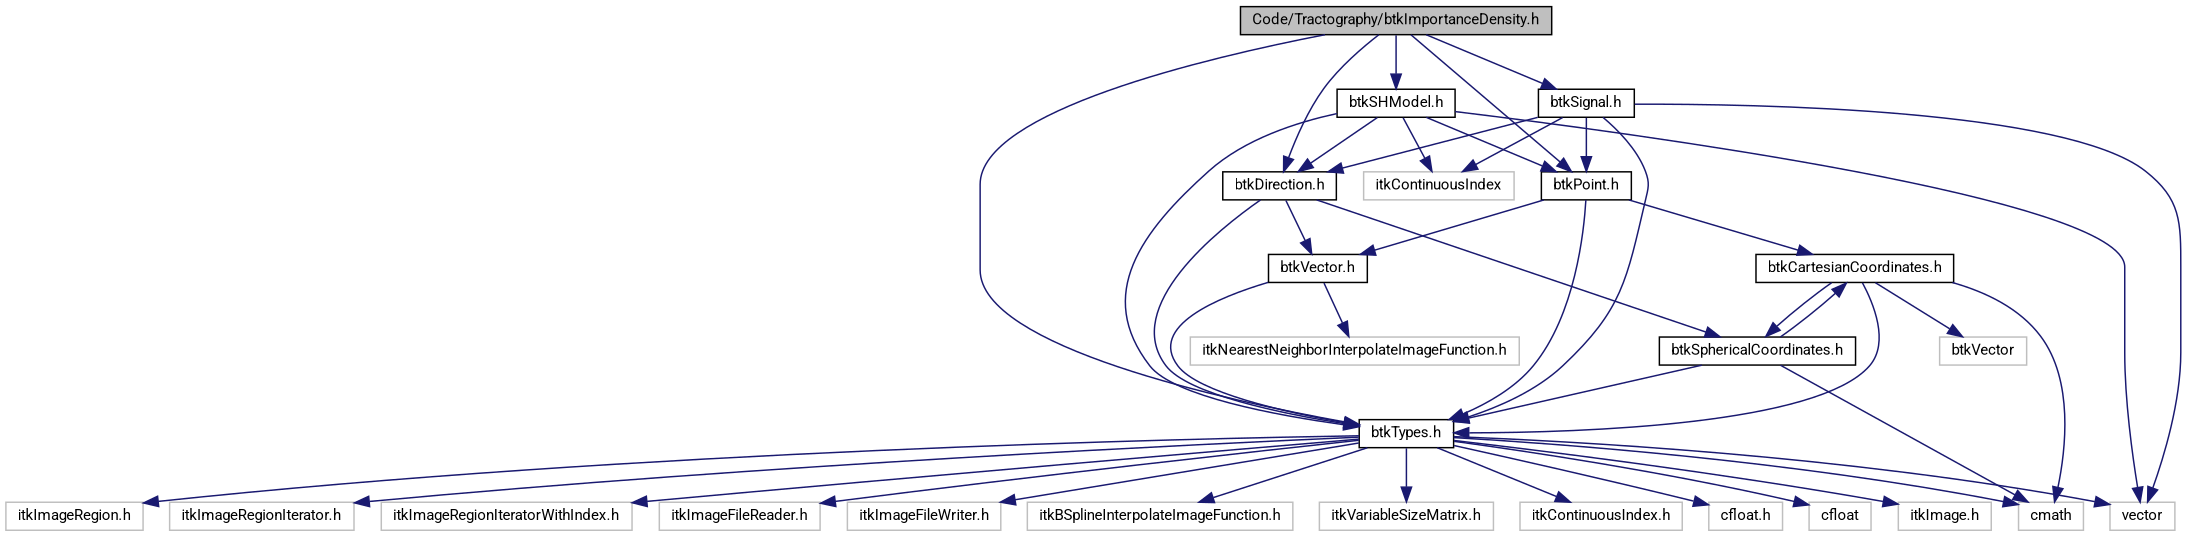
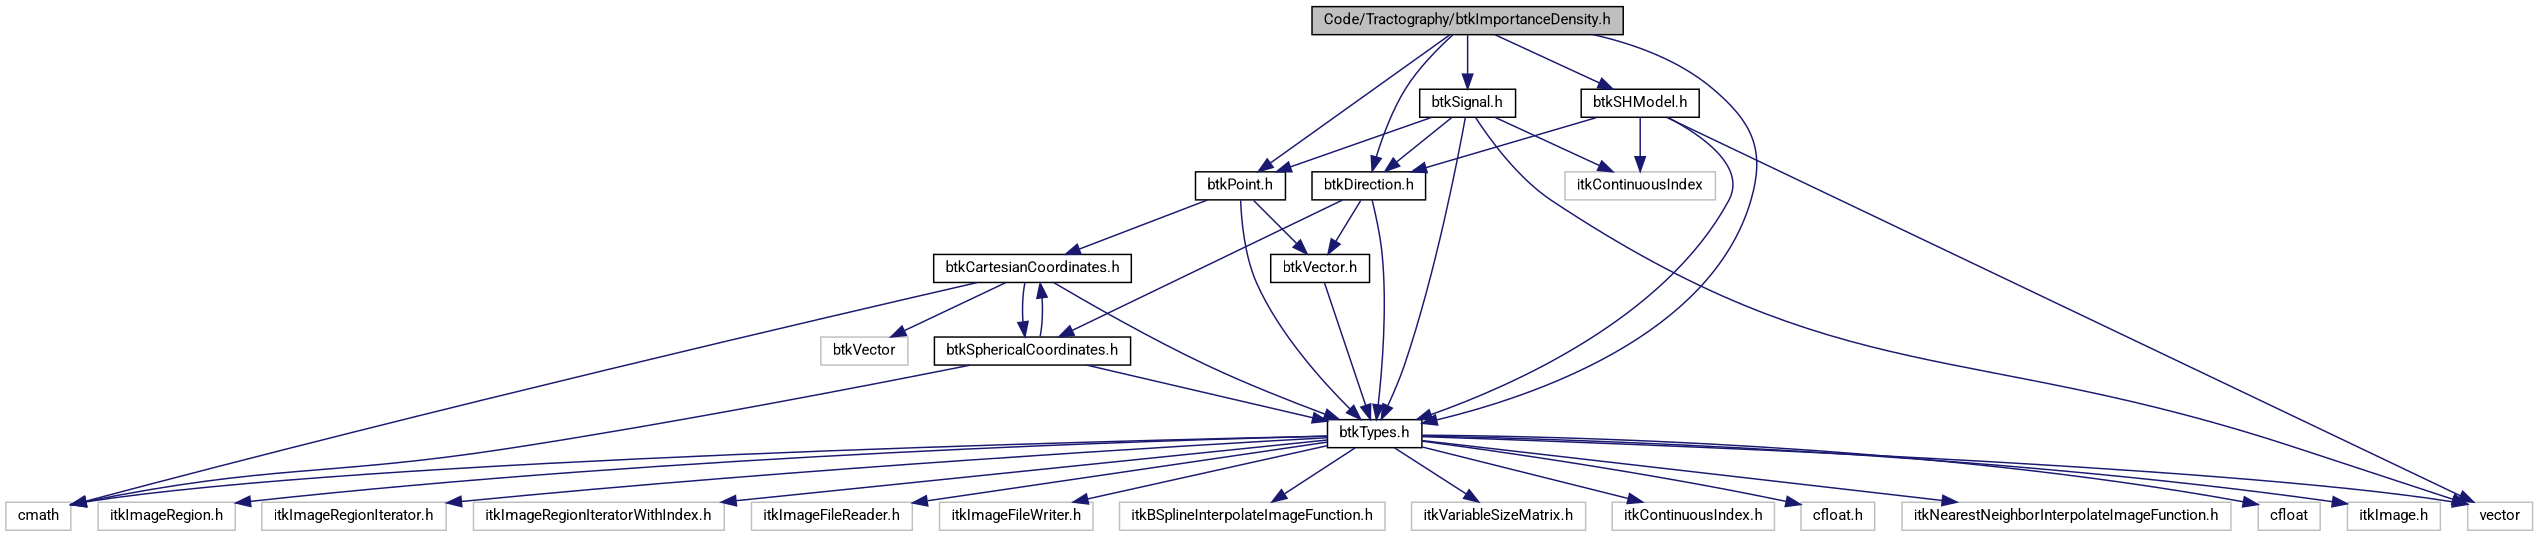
edge "btkSHModel.h" -> "btkPoint.h": removed
edge "btkVector.h" -> "itkNearestNeighborInterpolateImageFunction.h": now "btkTypes.h" -> "itkNearestNeighborInterpolateImageFunction.h"
